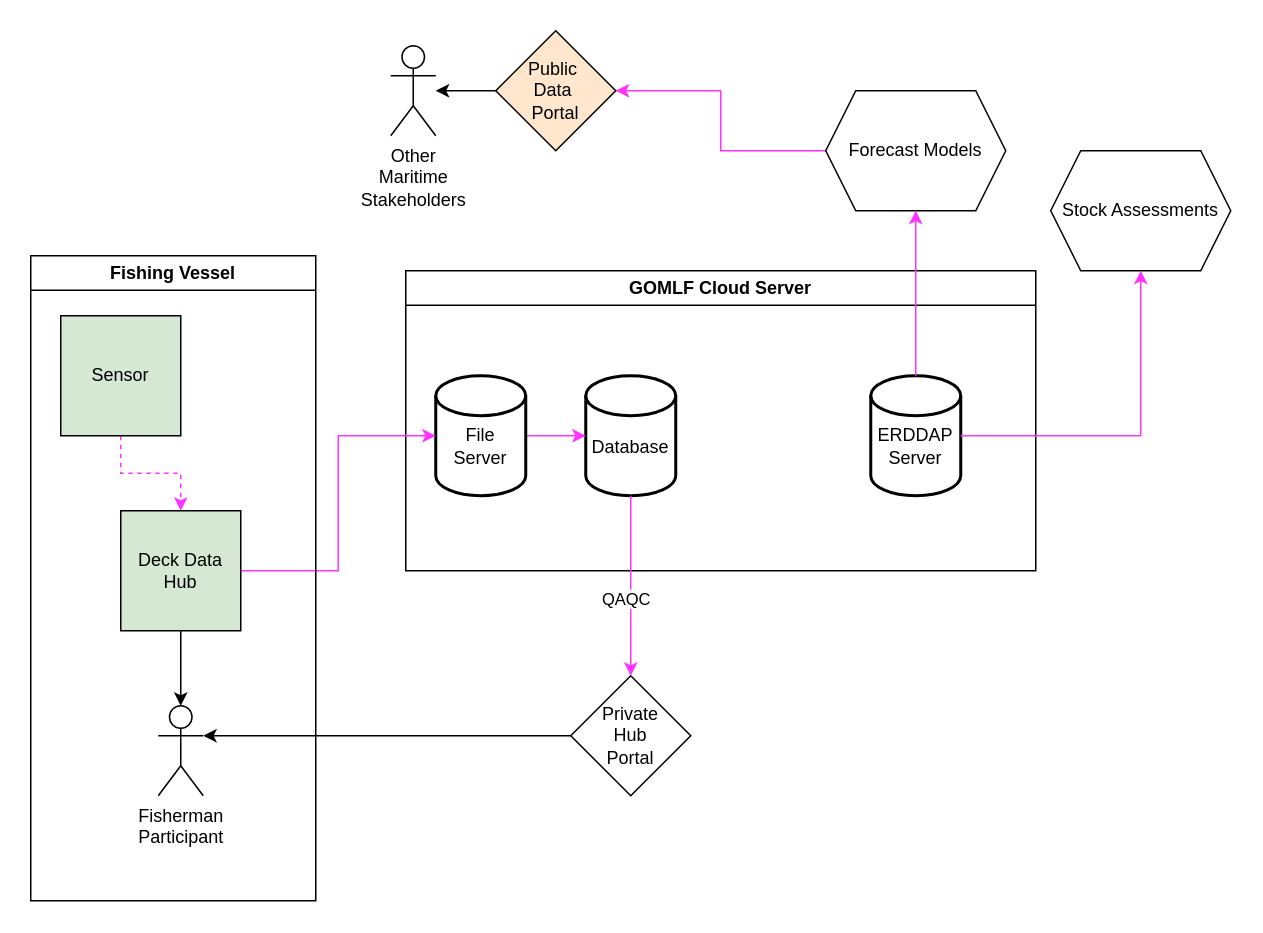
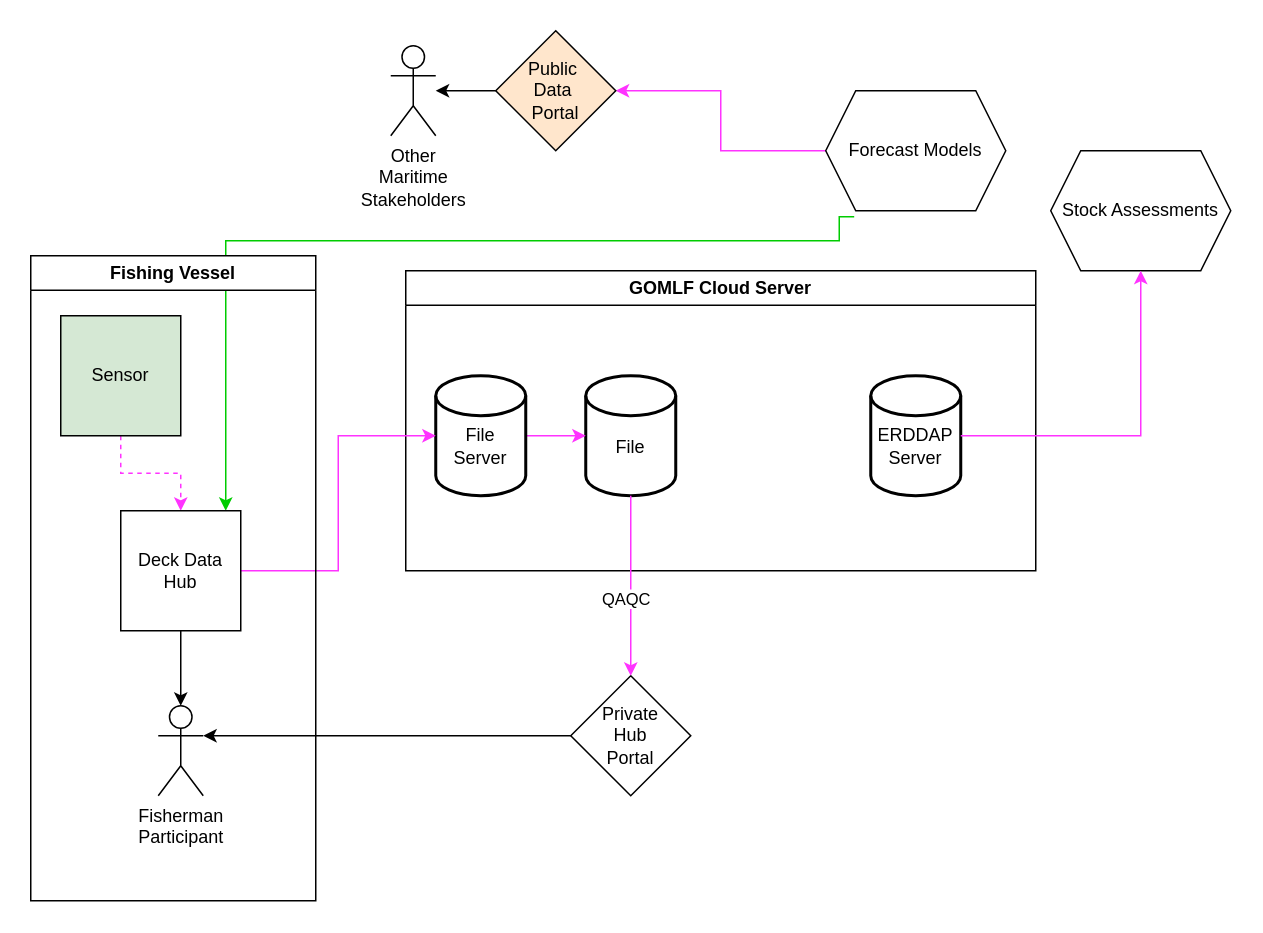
edge "Forecast Models" -> "Deck Data Hub": added
edge "ERDDAP Server" -> "Forecast Models": removed
node "Database": label "Database" -> "File"
node "Deck Data Hub": fillcolor #d5e8d4 -> #ffffff
